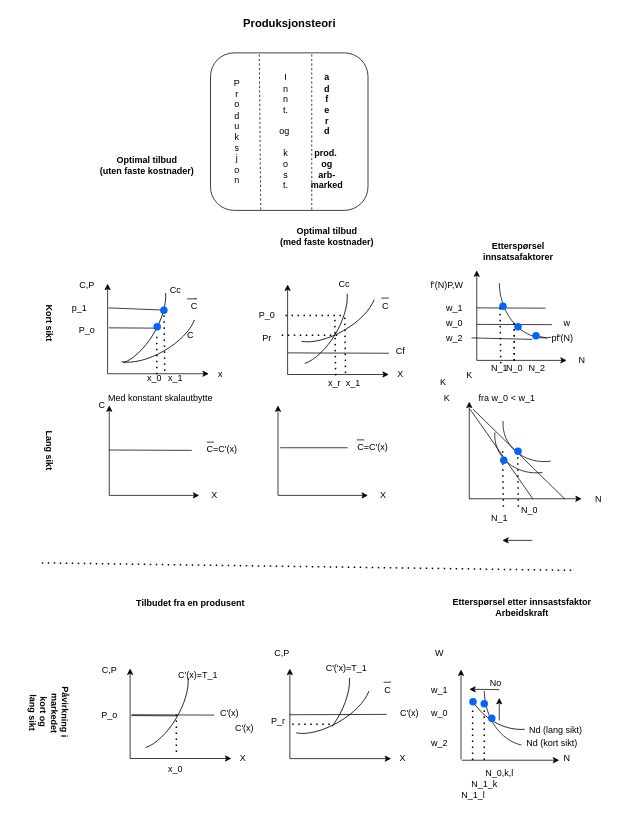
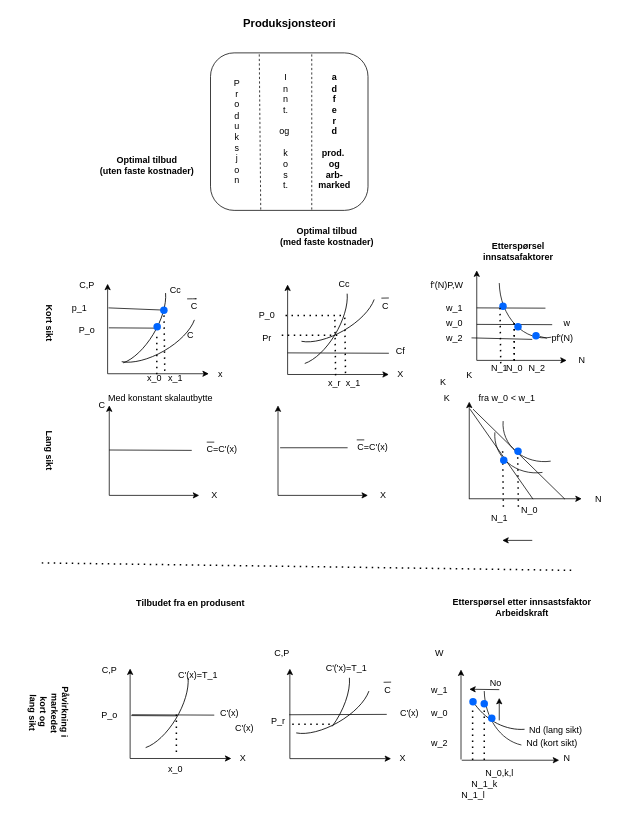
node "a d f e r d prod. og arb- marked": moved (327, 132) -> (334, 132)
